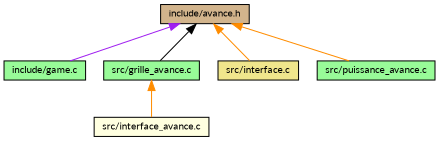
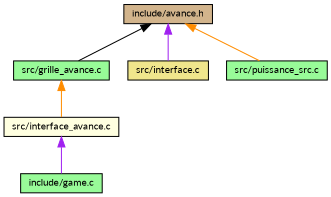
edge "include/game.c" -> "include/avance.h": now "include/game.c" -> "src/interface_avance.c"
edge "src/interface.c" -> "include/avance.h": color darkorange -> purple
node "src/puissance_avance.c": label "src/puissance_avance.c" -> "src/puissance_src.c"
